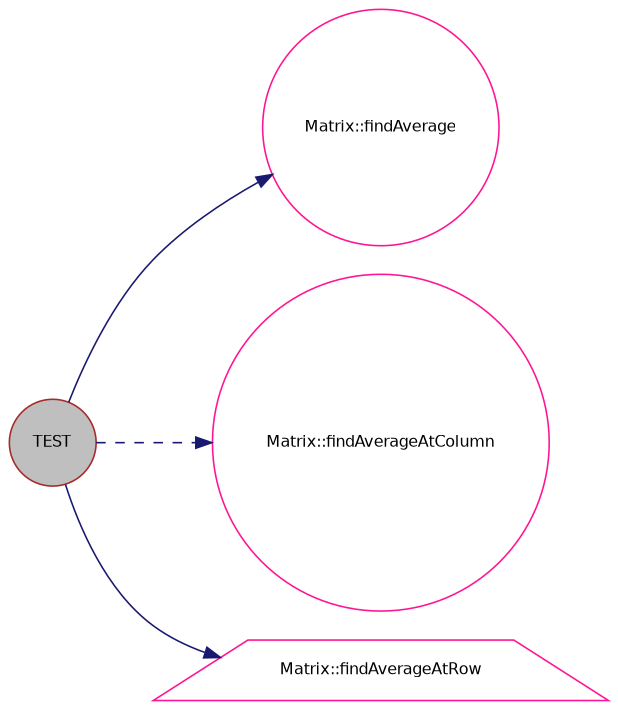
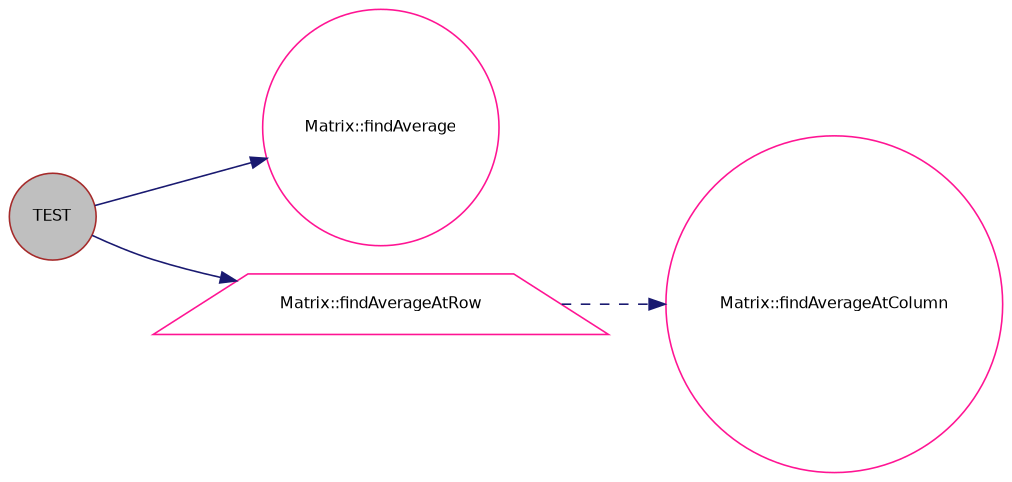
edge "TEST" -> "Matrix::findAverageAtColumn": now "Matrix::findAverageAtRow" -> "Matrix::findAverageAtColumn"
